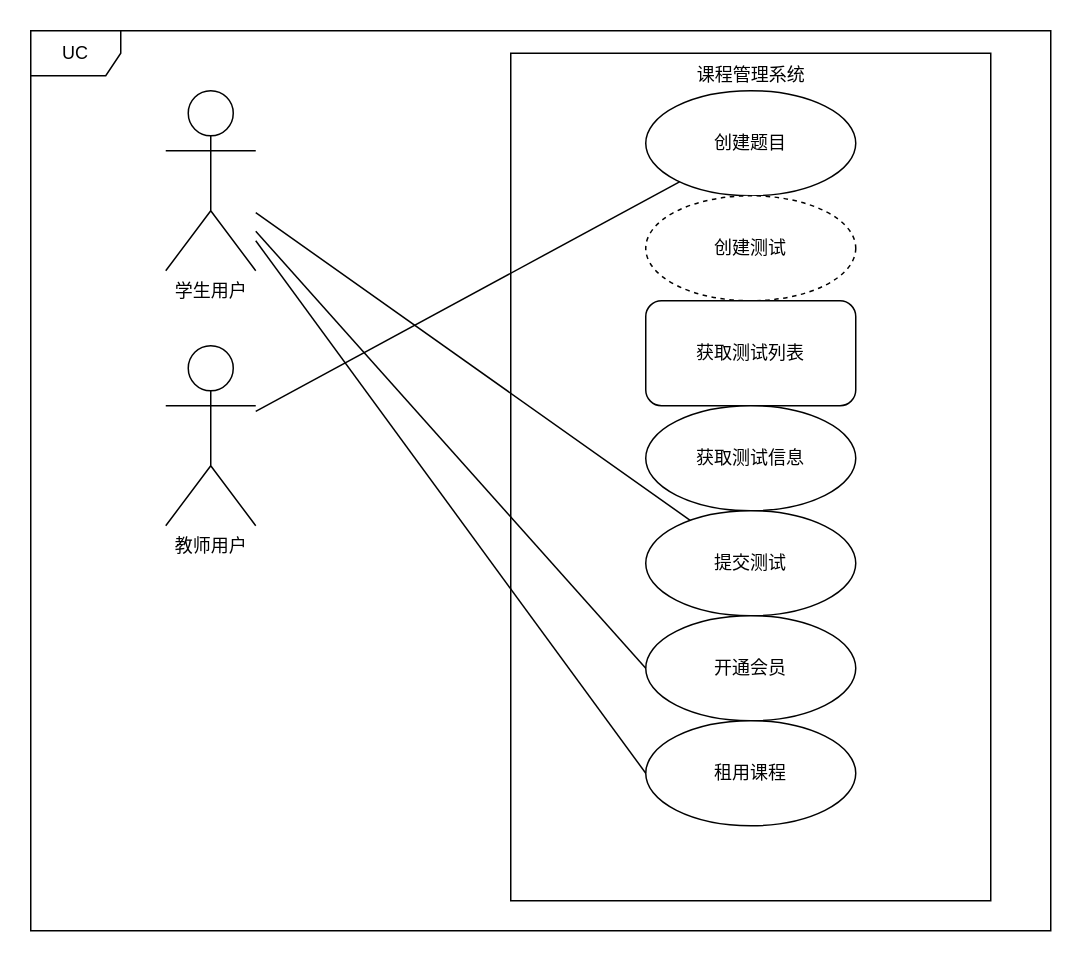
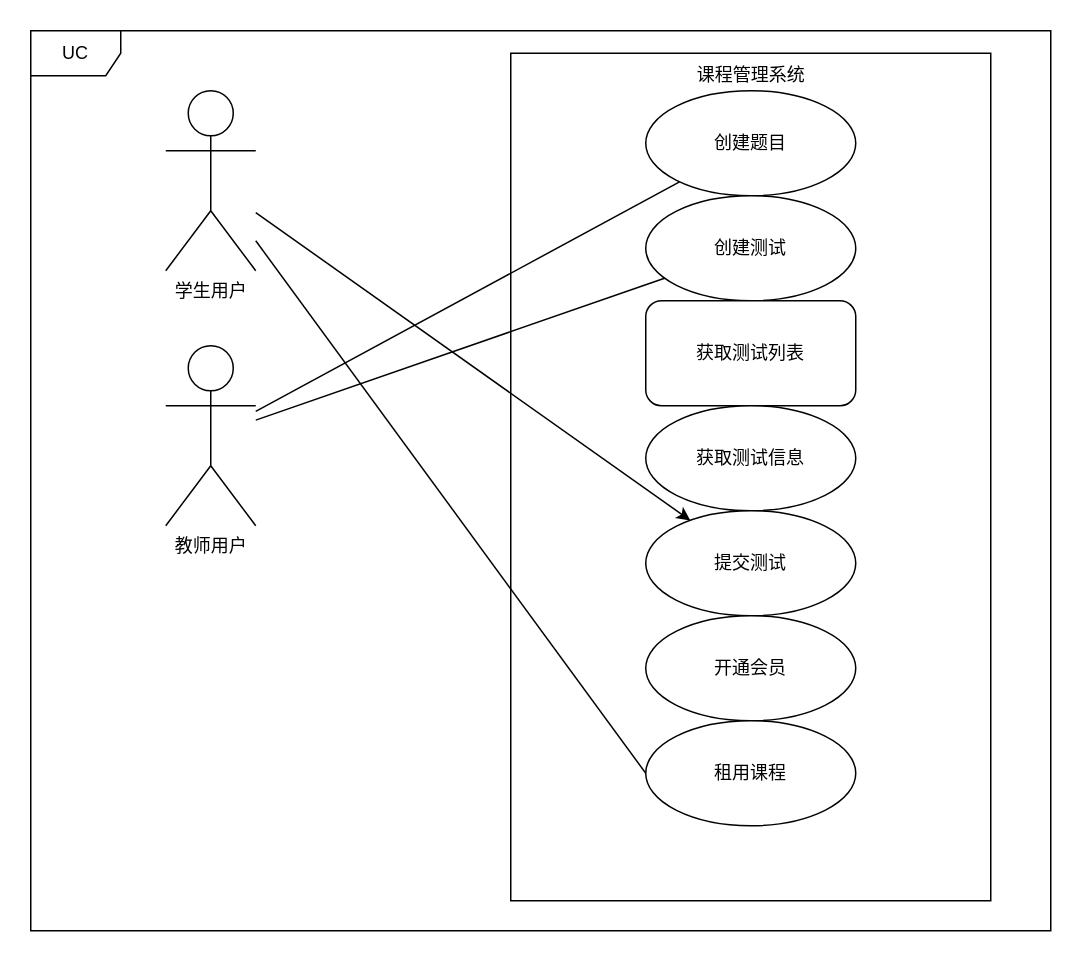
node "创建测试": style dashed -> solid
edge "创建测试" -- "教师用户": added
edge "学生用户" -- "开通会员": removed
edge "学生用户" -- "提交测试": arrowhead none -> classic
